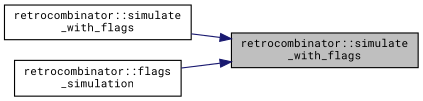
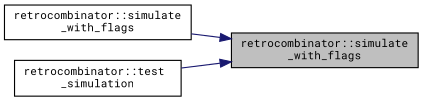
node "retrocombinator::flags _simulation": label "retrocombinator::flags _simulation" -> "retrocombinator::test _simulation"
